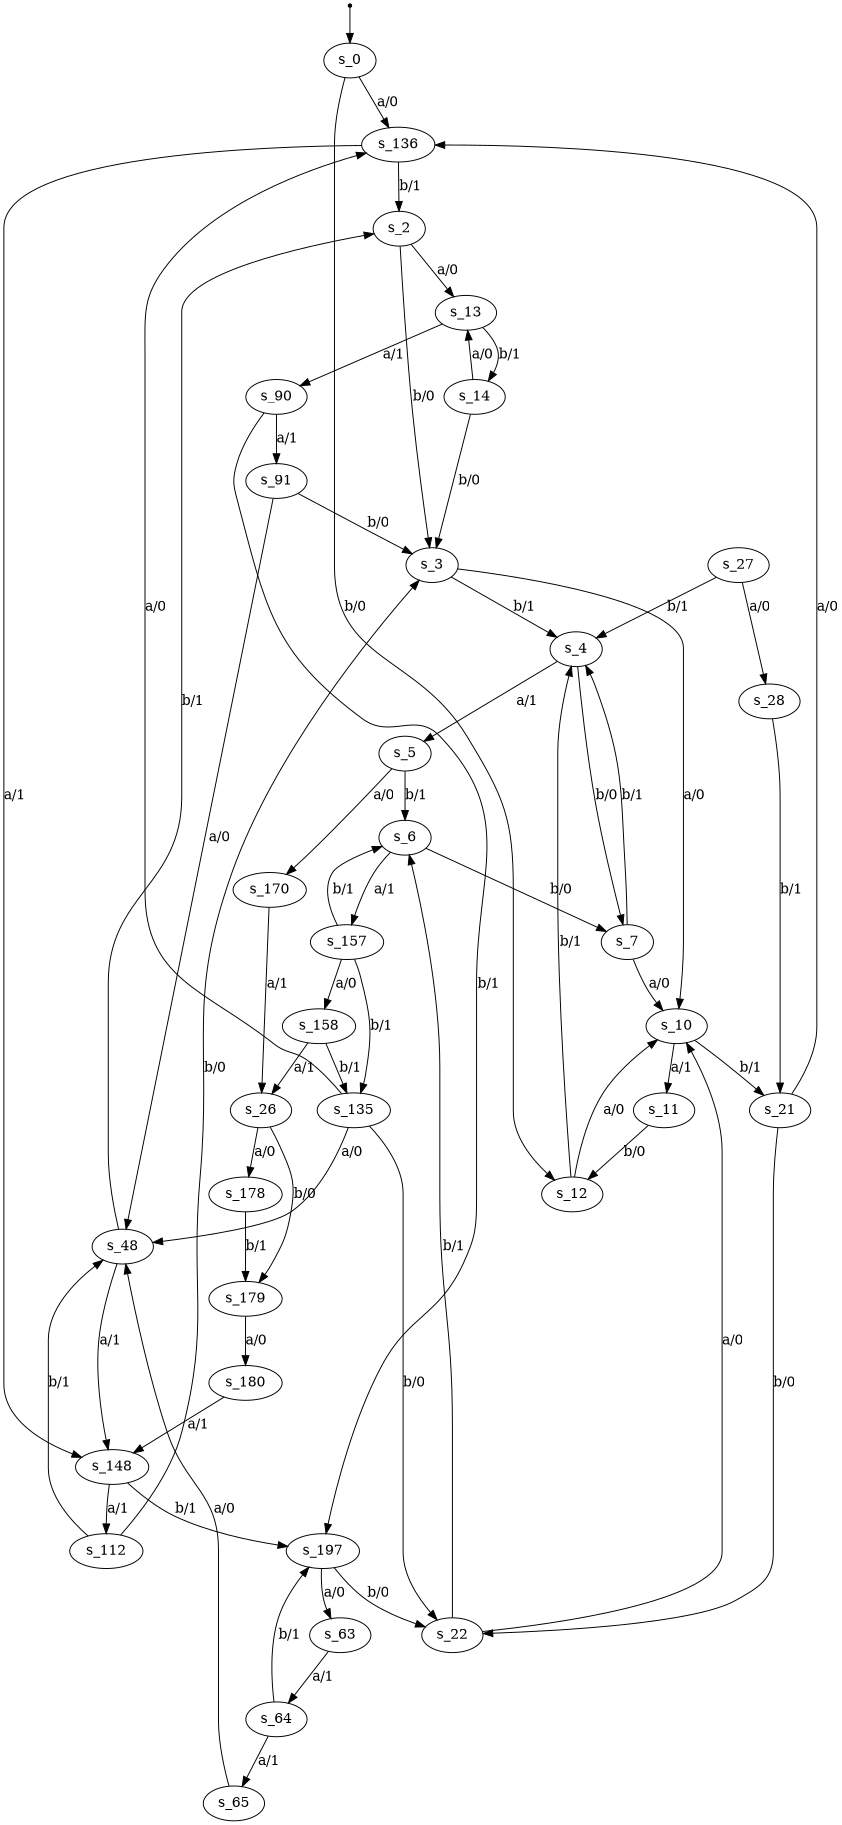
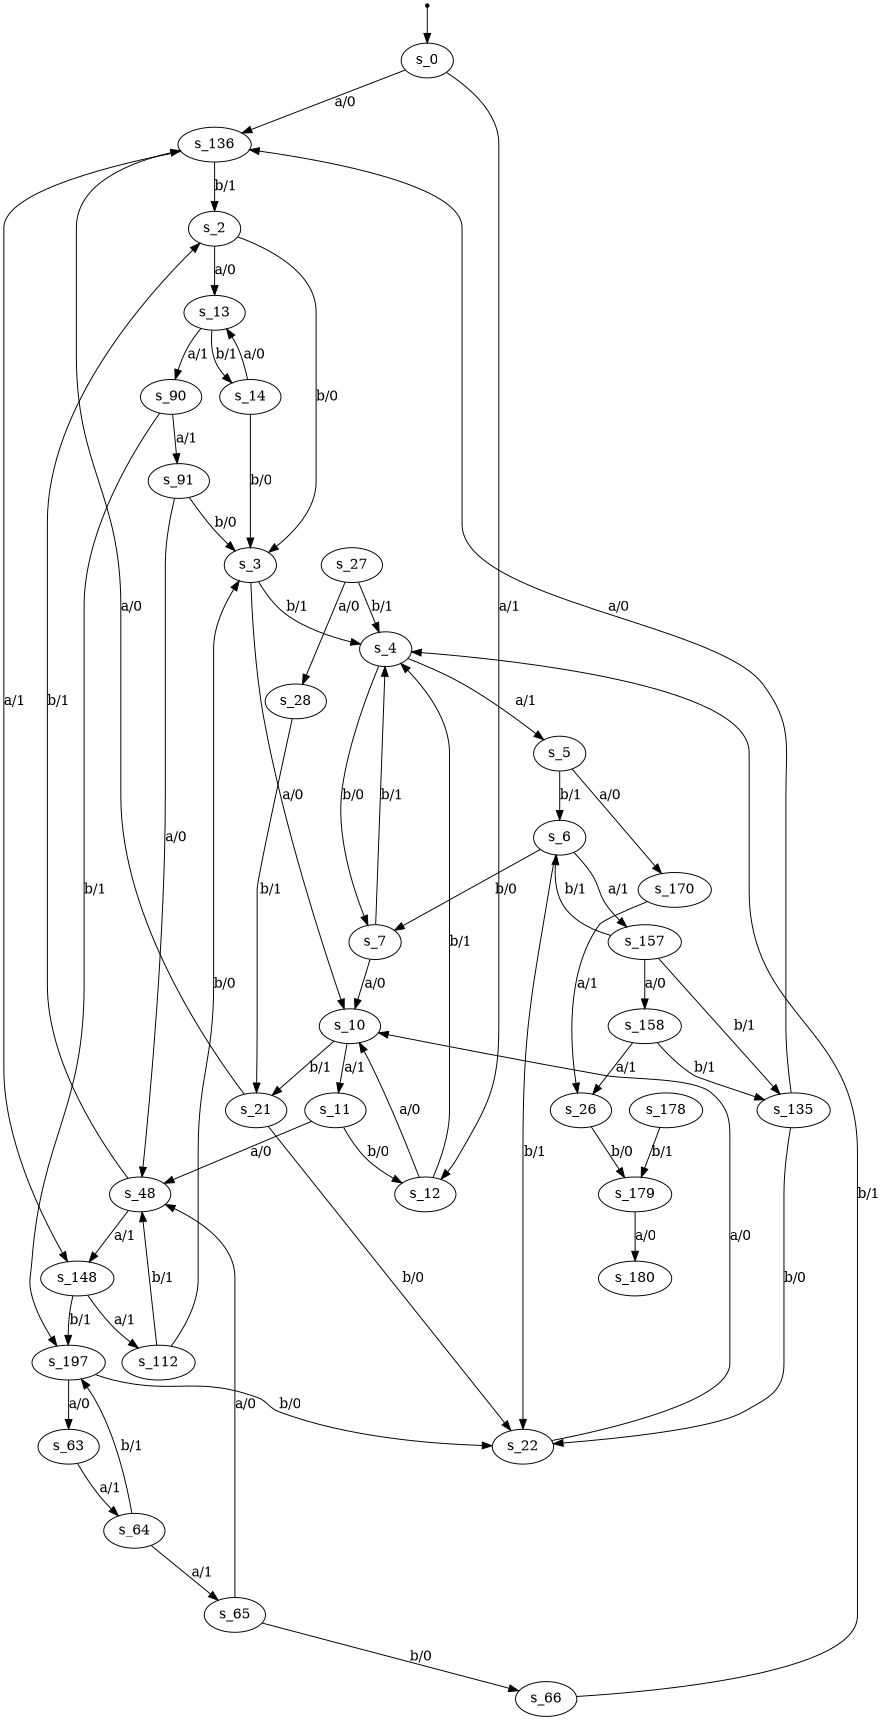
edge "s_0" -> "s_12": label "b/0" -> "a/1"
edge "s_26" -> "s_178": removed, label "a/0"
edge "s_135" -> "s_48": now "s_11" -> "s_48"
edge "s_22" -> "s_6": reversed
edge "s_180" -> "s_148": removed, label "a/1"
node "s_66": added
